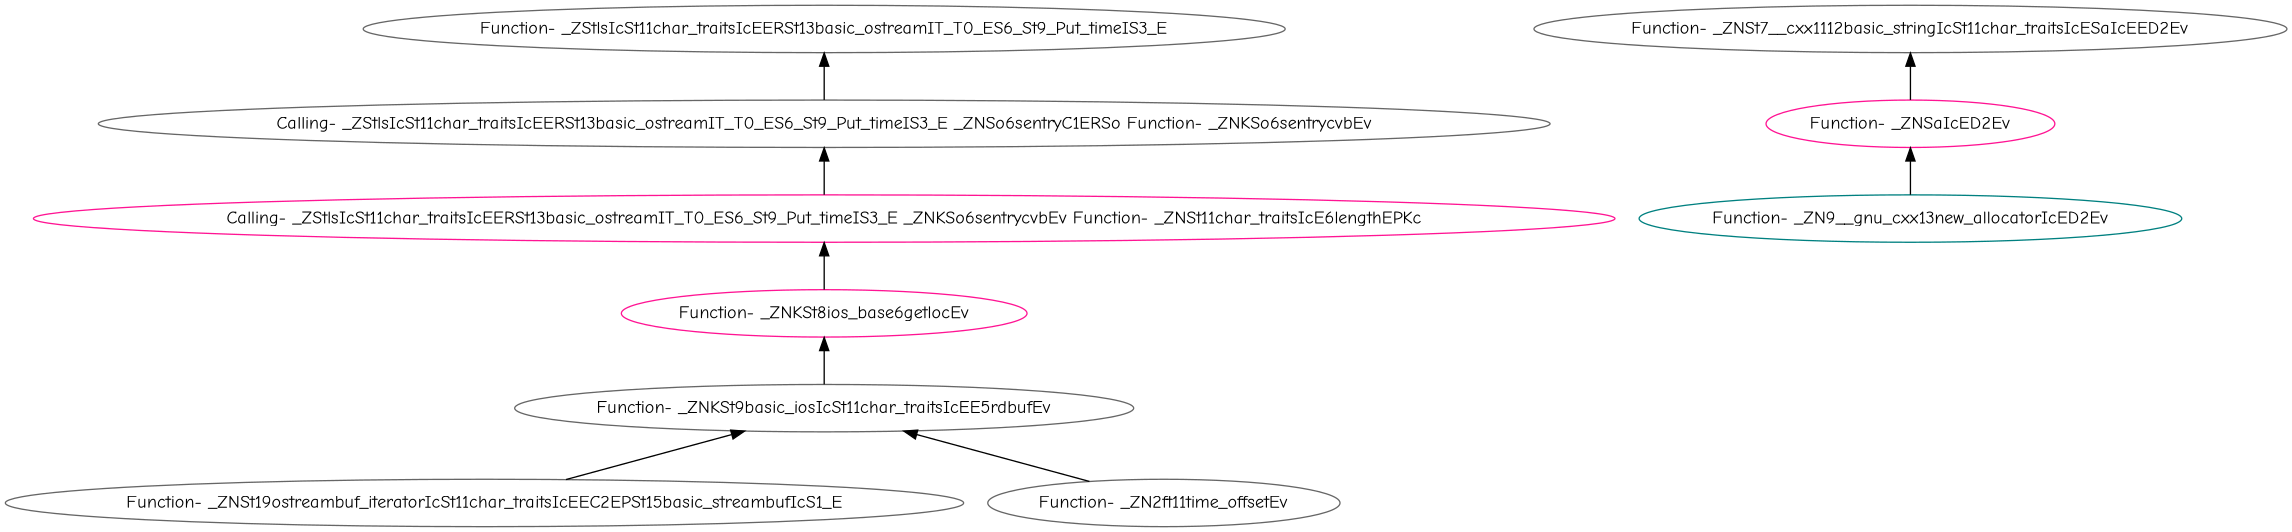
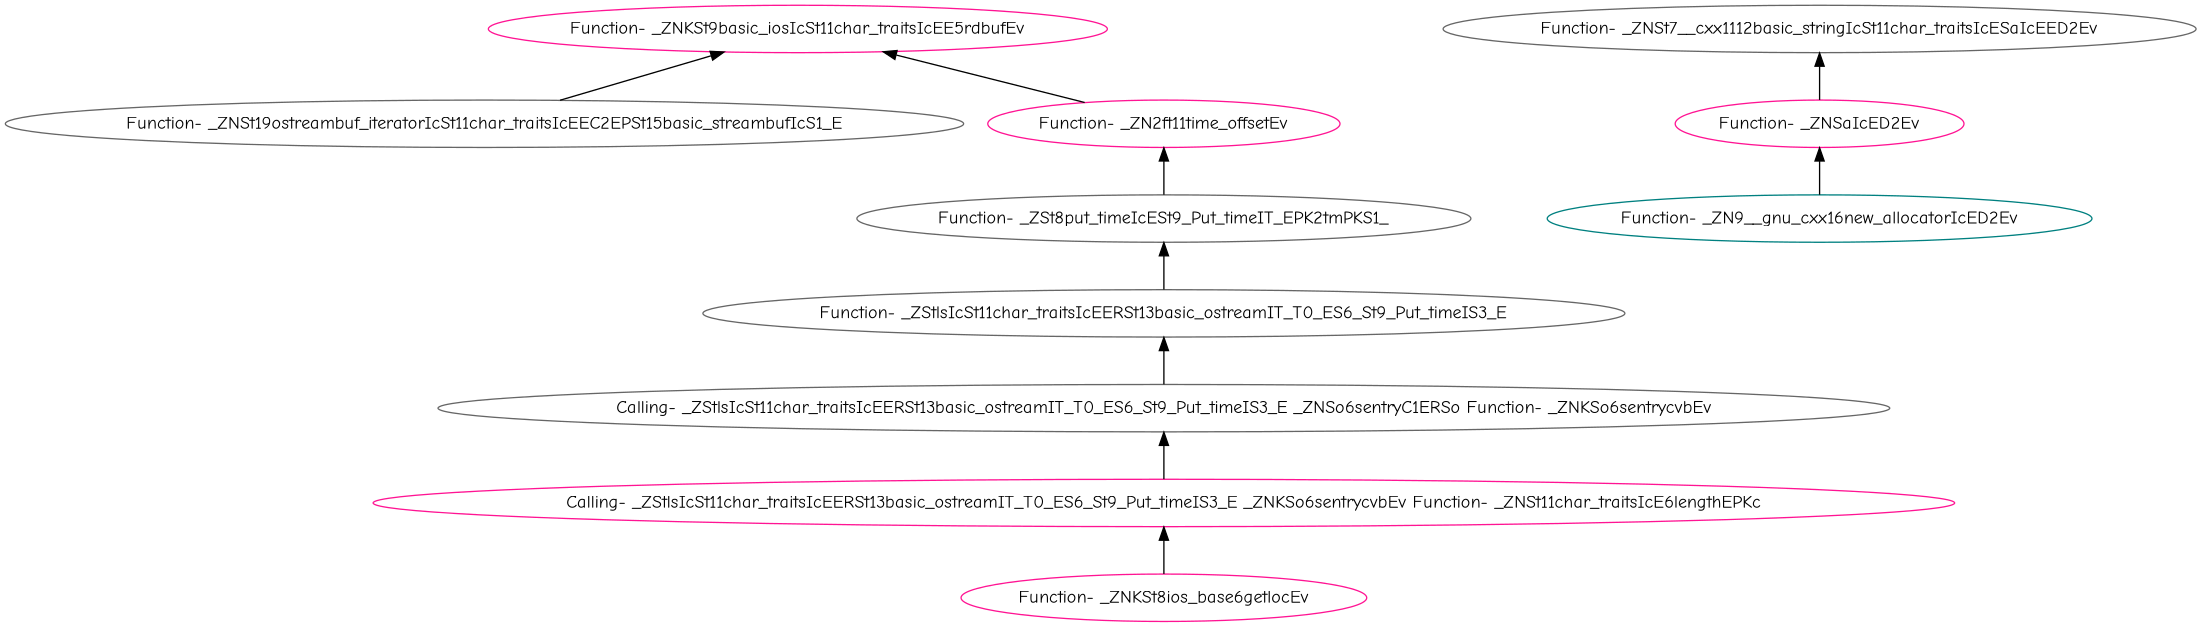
node "Function- _ZSt8put_timeIcESt9_Put_timeIT_EPK2tmPKS1_": added
node "Function- _ZN9__gnu_cxx13new_allocatorIcED2Ev": label "Function- _ZN9__gnu_cxx13new_allocatorIcED2Ev" -> "Function- _ZN9__gnu_cxx16new_allocatorIcED2Ev"
edge "Function- _ZNKSt9basic_iosIcSt11char_traitsIcEE5rdbufEv" -> "Function- _ZNKSt8ios_base6getlocEv": removed
node "Function- _ZNKSt9basic_iosIcSt11char_traitsIcEE5rdbufEv": color gray40 -> deeppink
node "Function- _ZN2ft11time_offsetEv": color gray40 -> deeppink
